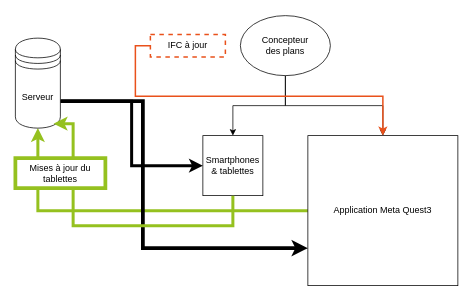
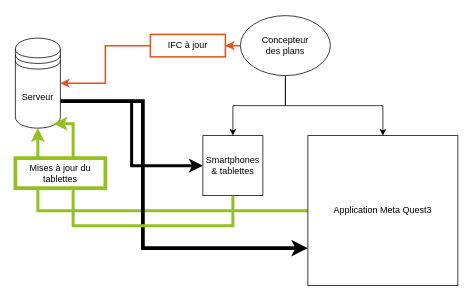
node "IFC à jour": style dashed -> solid
edge "Concepteur des plans" -> "IFC à jour": added
edge "IFC à jour" -> "Application Meta Quest3": now "IFC à jour" -> "Serveur"
